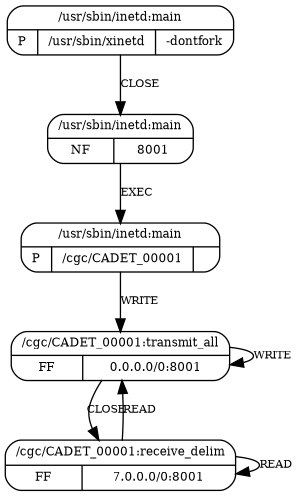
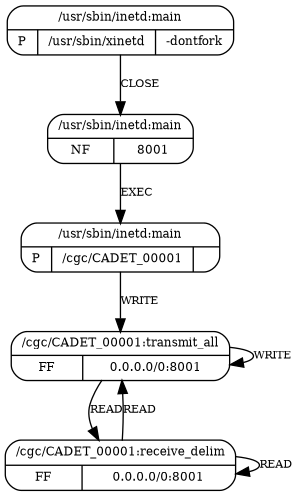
edge "/cgc/CADET_00001:transmit_all" -> "/cgc/CADET_00001:receive_delim": label "CLOSE" -> "READ"
node "/cgc/CADET_00001:receive_delim": text "7.0.0.0/0:8001" -> "0.0.0.0/0:8001"
